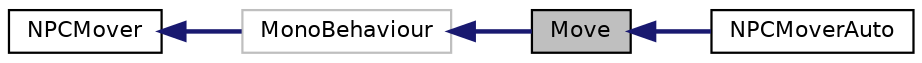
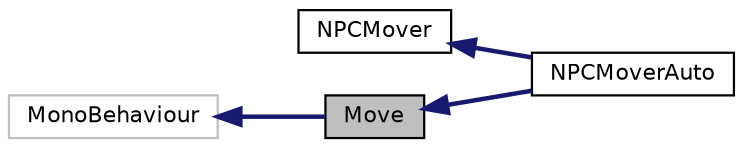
edge "MonoBehaviour" -> "NPCMover": now "NPCMoverAuto" -> "NPCMover"
